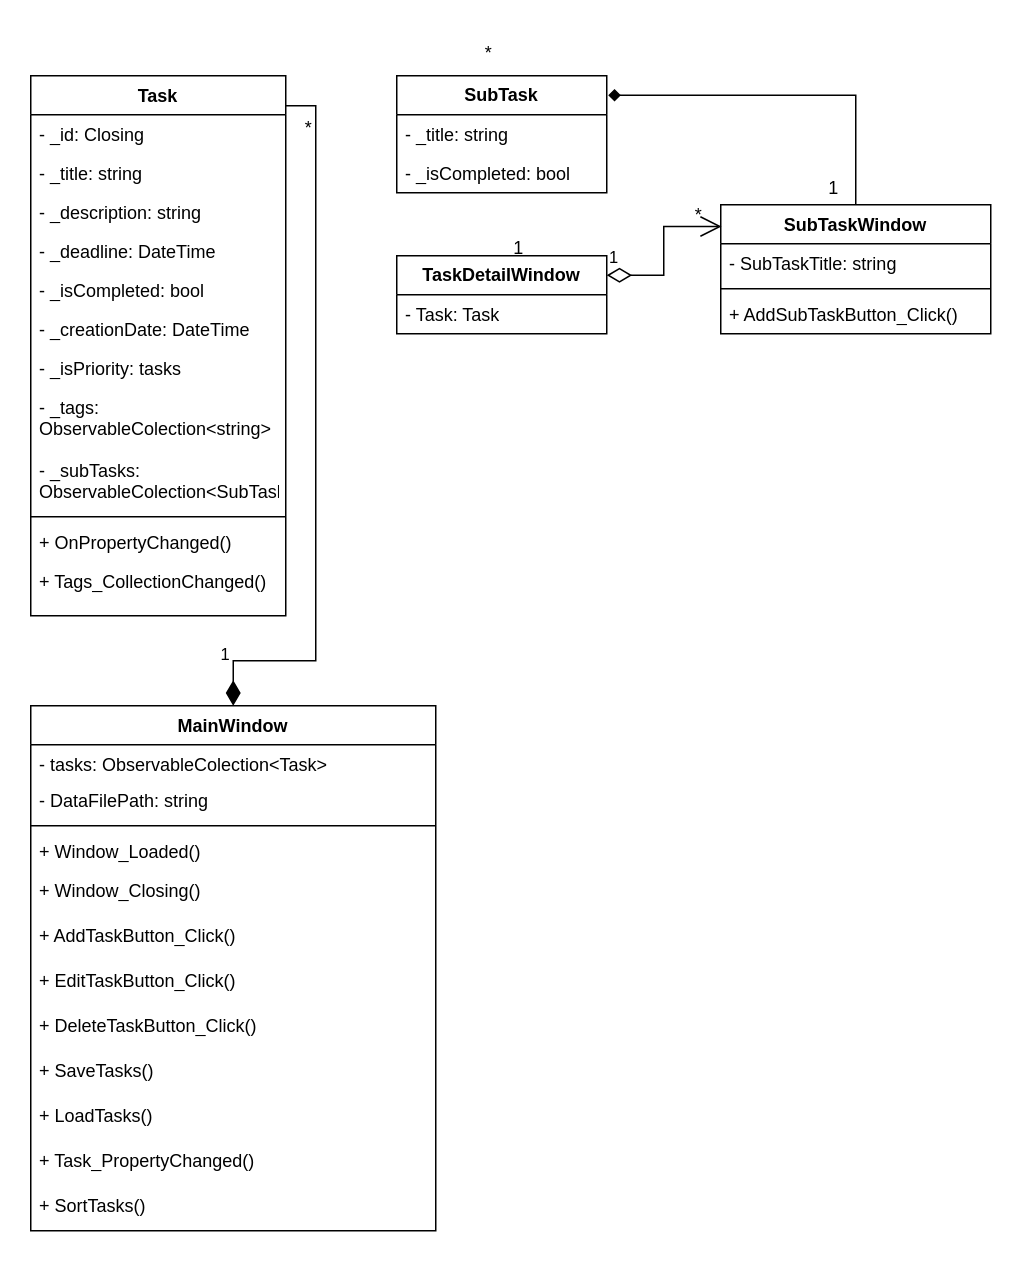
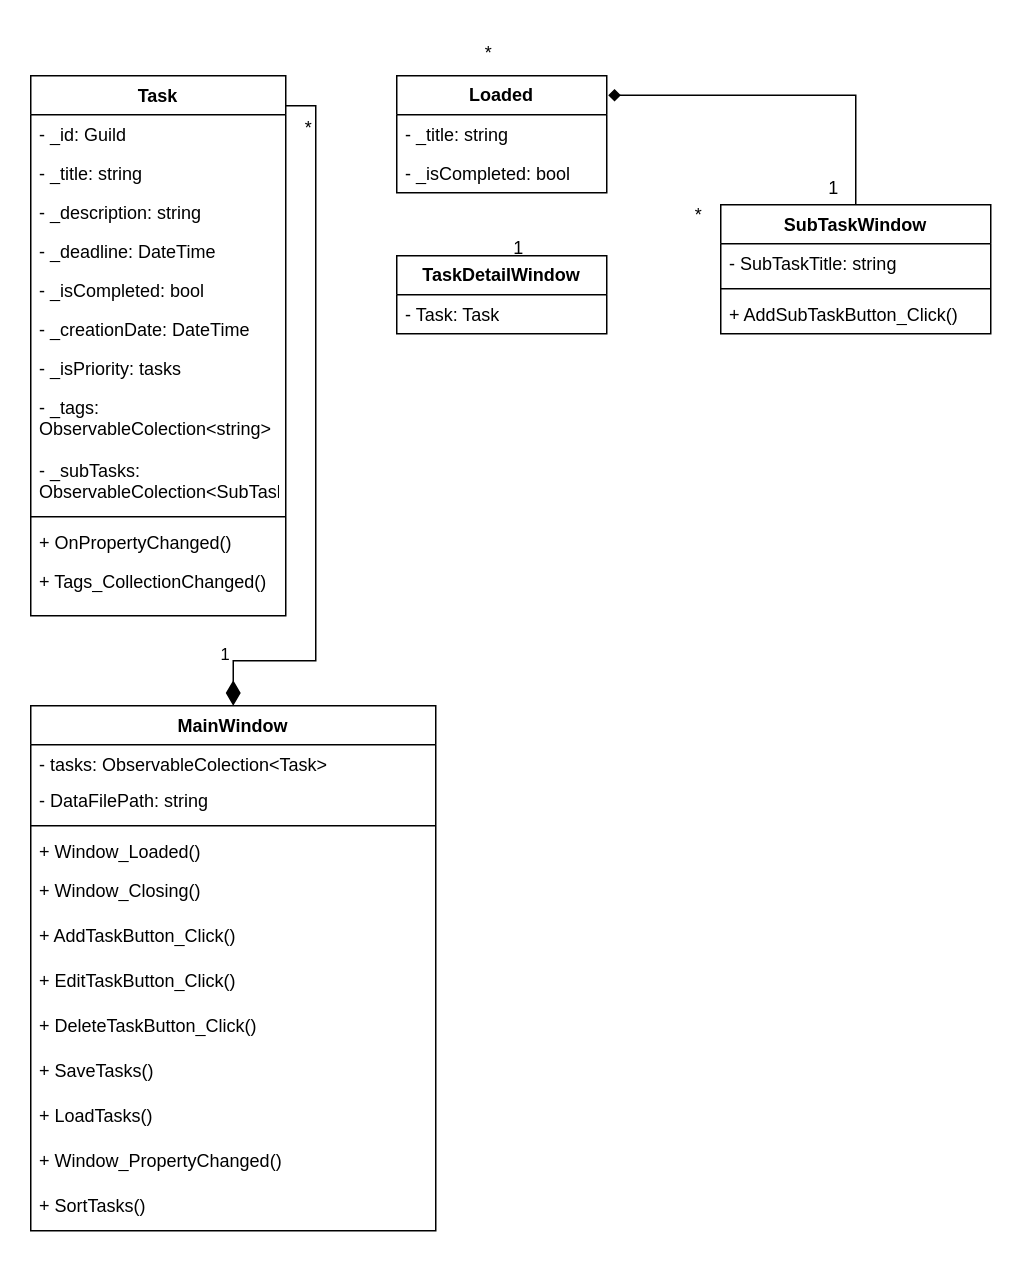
node "SubTask": label "SubTask" -> "Loaded"
node "- _id: Closing": label "- _id: Closing" -> "- _id: Guild"
edge "SubTaskWindow" -- "TaskDetailWindow": removed, label "1"
node "+ Task_PropertyChanged()": label "+ Task_PropertyChanged()" -> "+ Window_PropertyChanged()"
